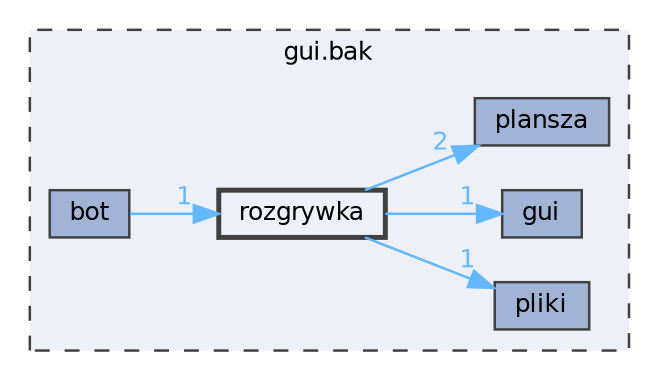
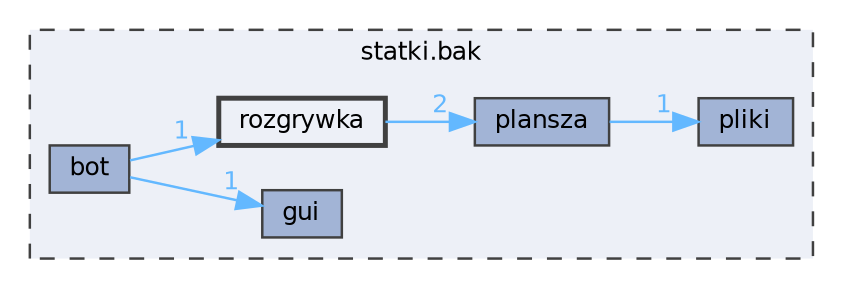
cluster "gui.bak": label "gui.bak" -> "statki.bak"
edge "rozgrywka" -> "gui": now "bot" -> "gui"
edge "rozgrywka" -> "pliki": now "plansza" -> "pliki"
